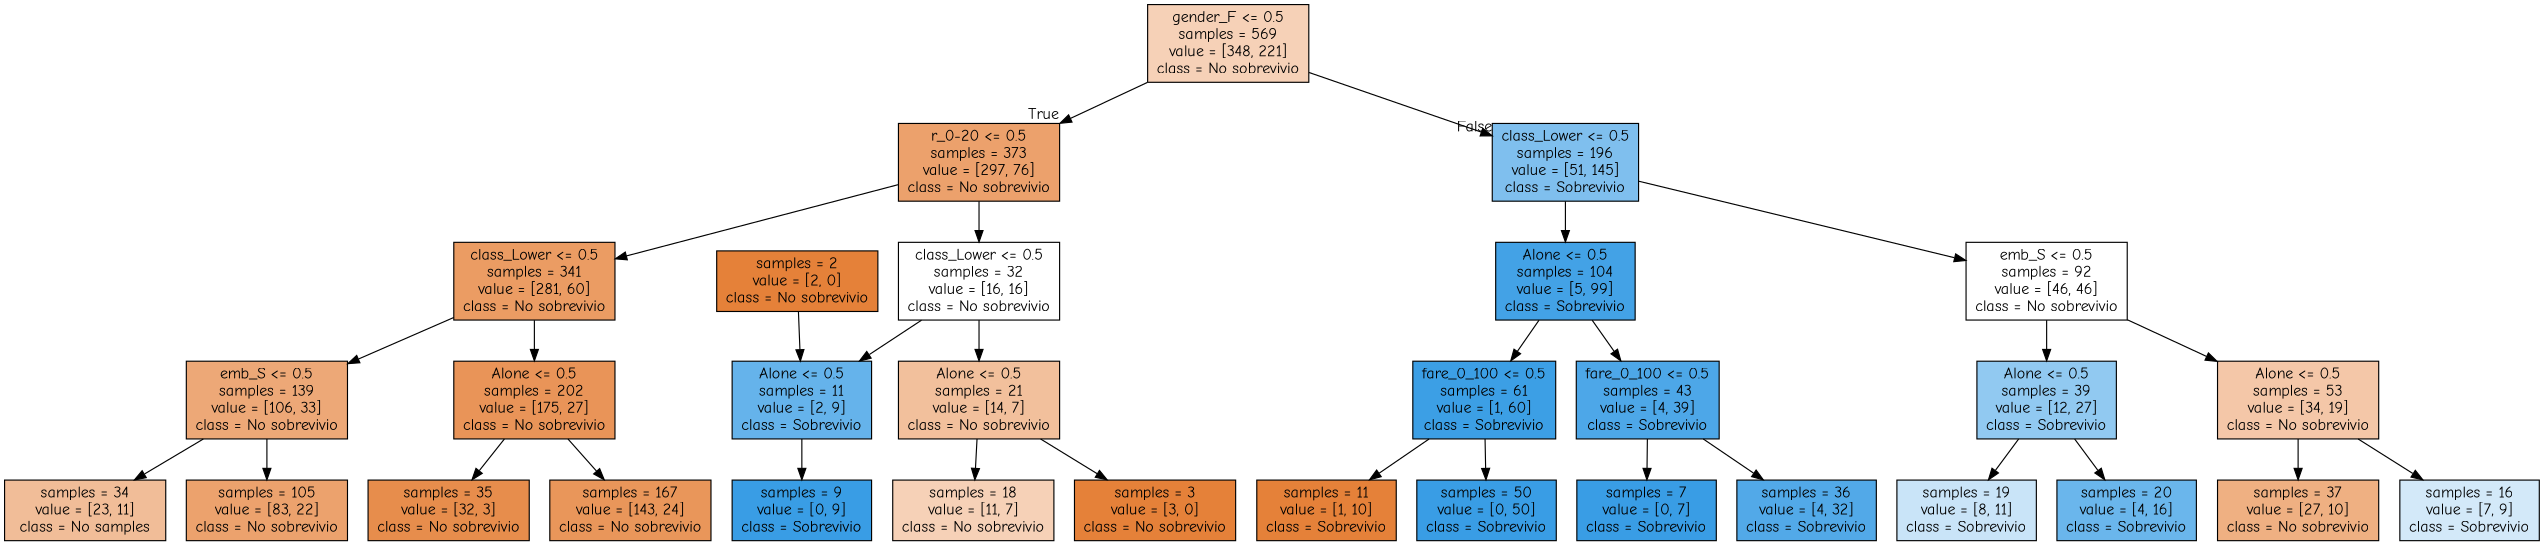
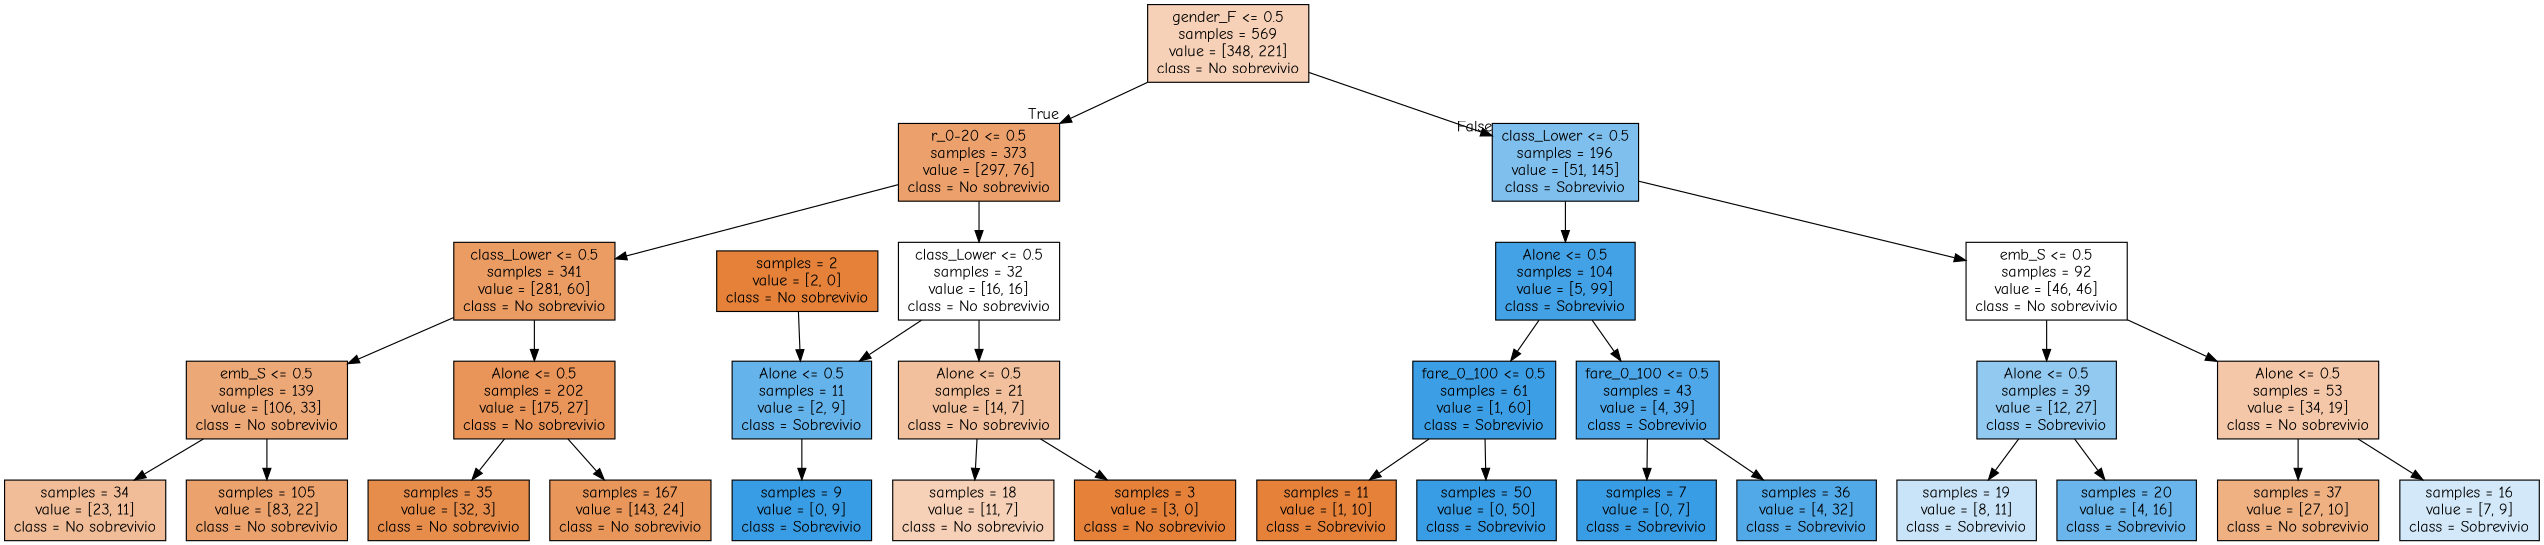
node "samples = 34 value = [23, 11] class = No samples": label "samples = 34 value = [23, 11] class = No samples" -> "samples = 34 value = [23, 11] class = No sobrevivio"
